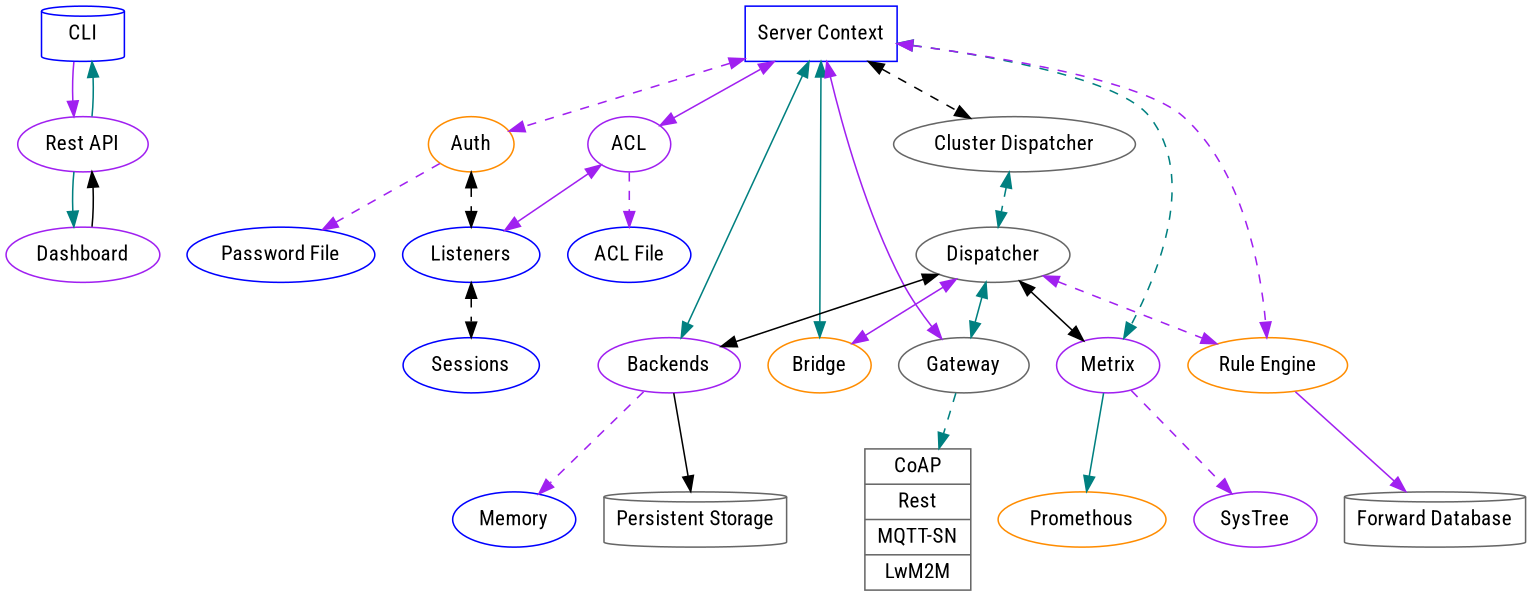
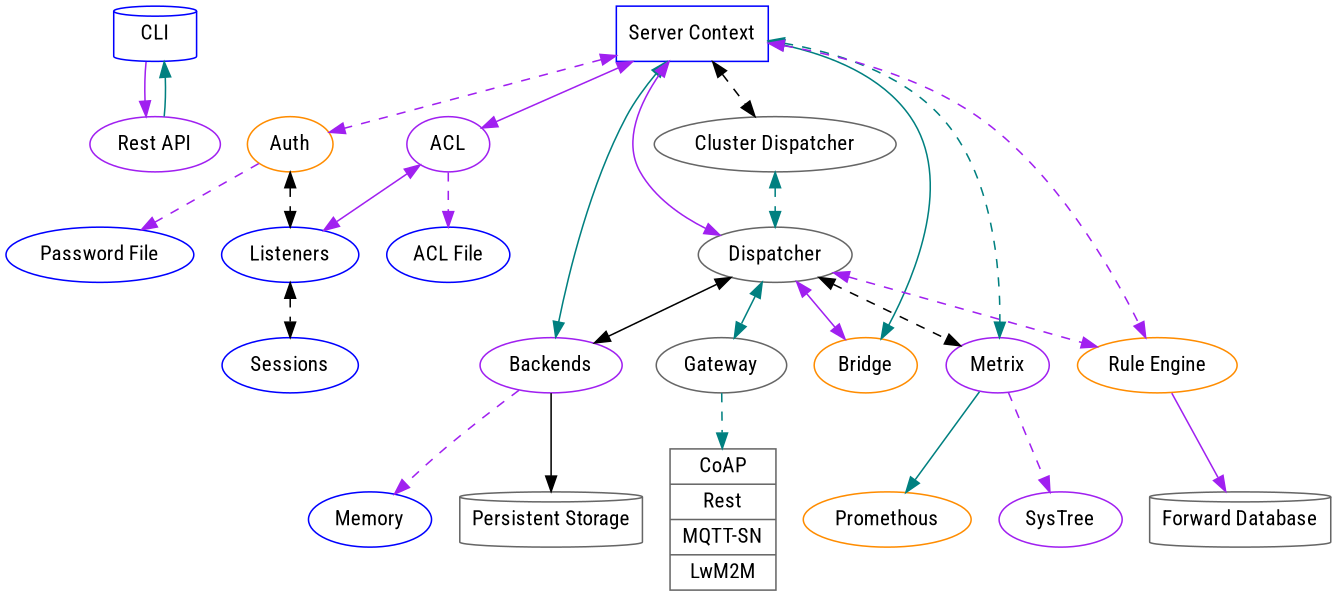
edge "Server Context" -- "Gateway": now "Server Context" -- "Dispatcher"
node "Dashboard": removed
edge "Dispatcher" -- "Metrix": style solid -> dashed
